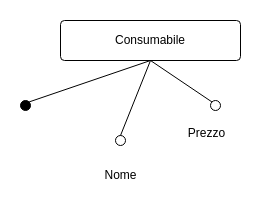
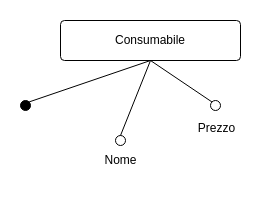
node "Prezzo": moved (206, 134) -> (216, 129)
node "Nome": moved (121, 176) -> (121, 161)
